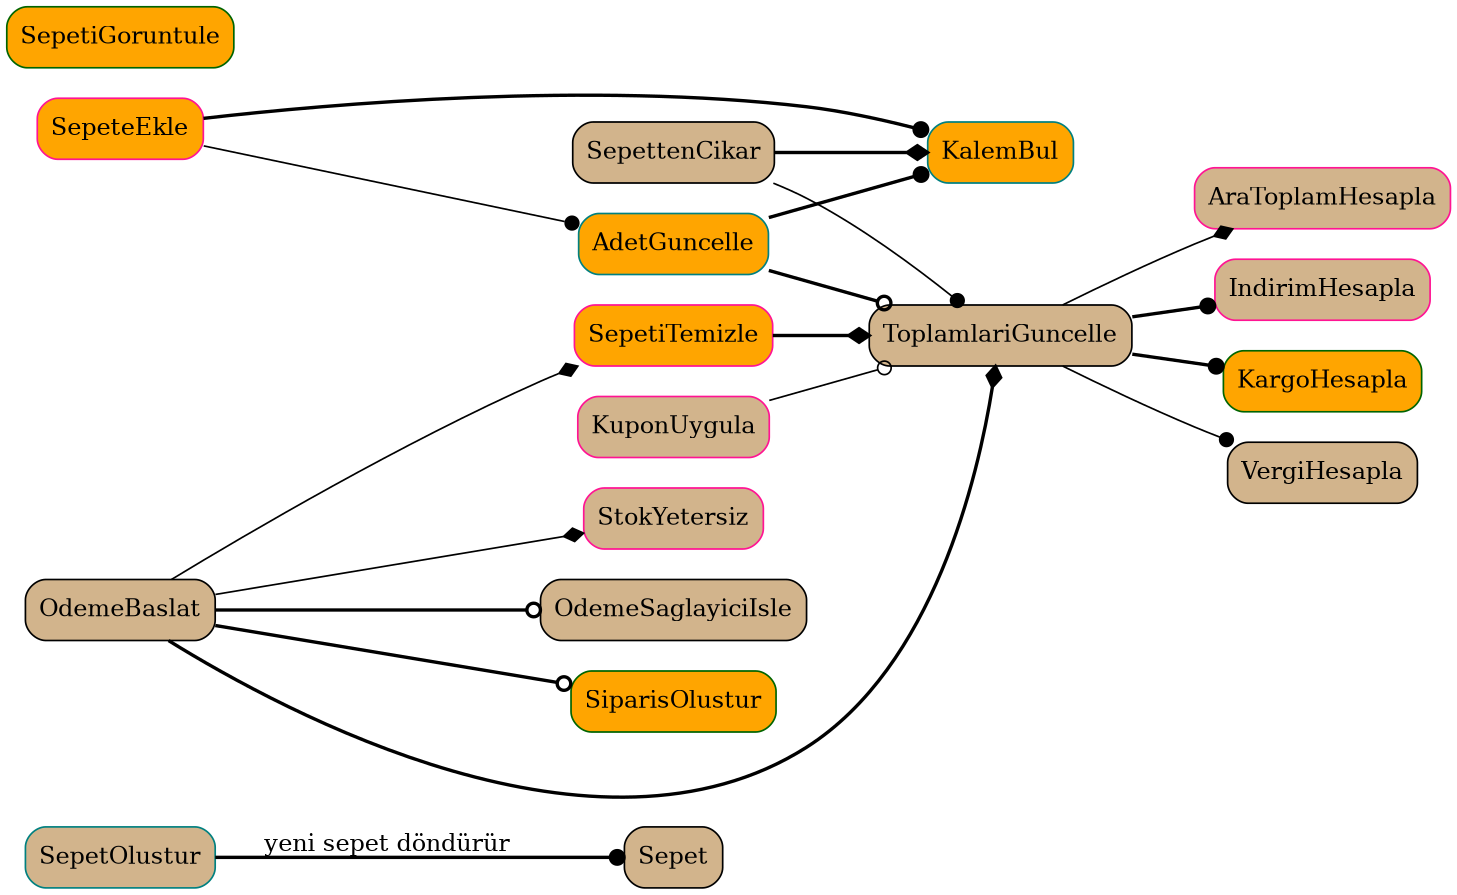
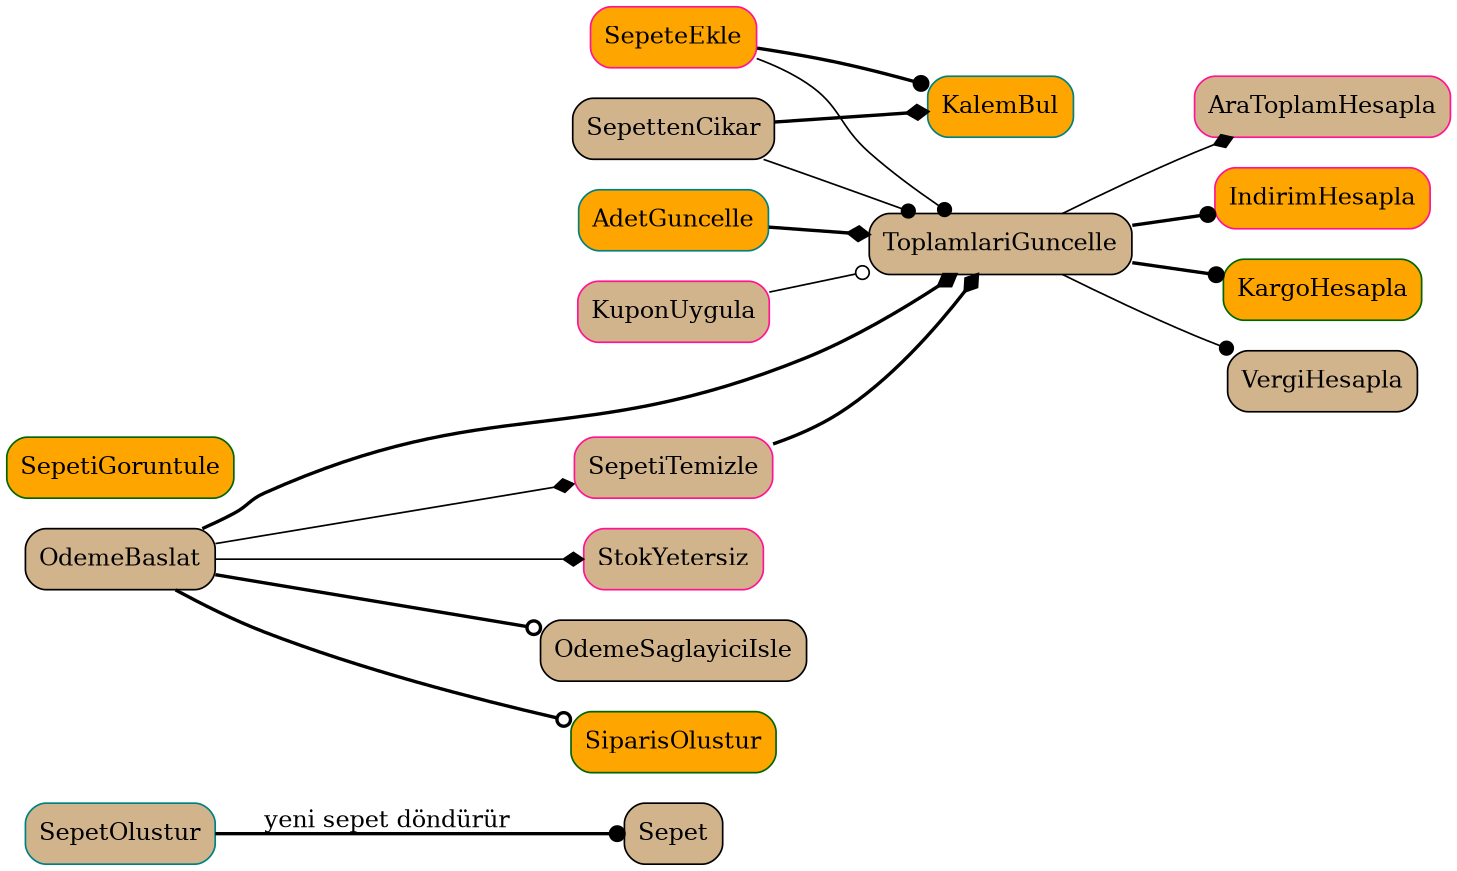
edge "SepeteEkle" -> "AdetGuncelle": now "SepeteEkle" -> "ToplamlariGuncelle"
edge "AdetGuncelle" -> "KalemBul": removed
edge "AdetGuncelle" -> "ToplamlariGuncelle": arrowhead odot -> diamond
node "IndirimHesapla": fillcolor tan -> orange
node "SepetiTemizle": fillcolor orange -> tan
